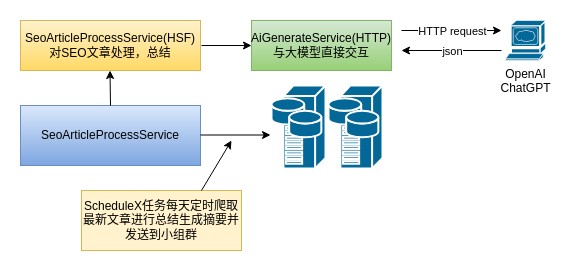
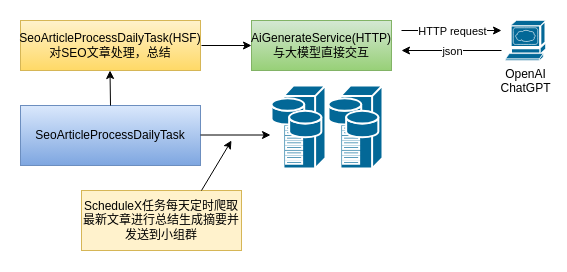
node "SeoArticleProcessService(HSF) 对SEO文章处理，总结": label "SeoArticleProcessService(HSF) 对SEO文章处理，总结" -> "SeoArticleProcessDailyTask(HSF) 对SEO文章处理，总结"
node "SeoArticleProcessService": label "SeoArticleProcessService" -> "SeoArticleProcessDailyTask"
